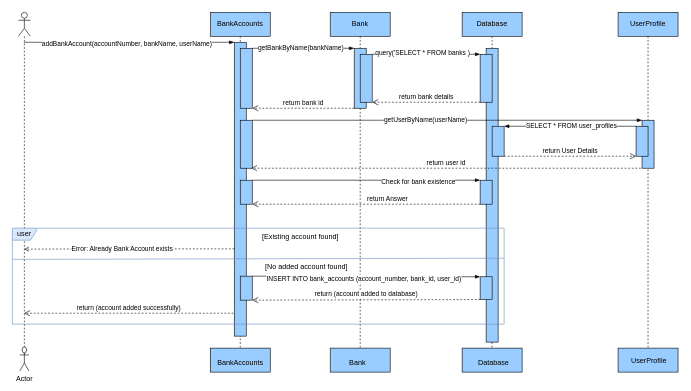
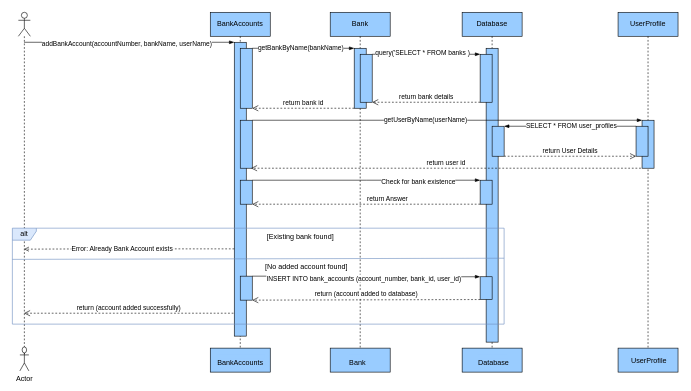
node "user": label "user" -> "alt"
node "[Existing account found]": label "[Existing account found]" -> "[Existing bank found]"
